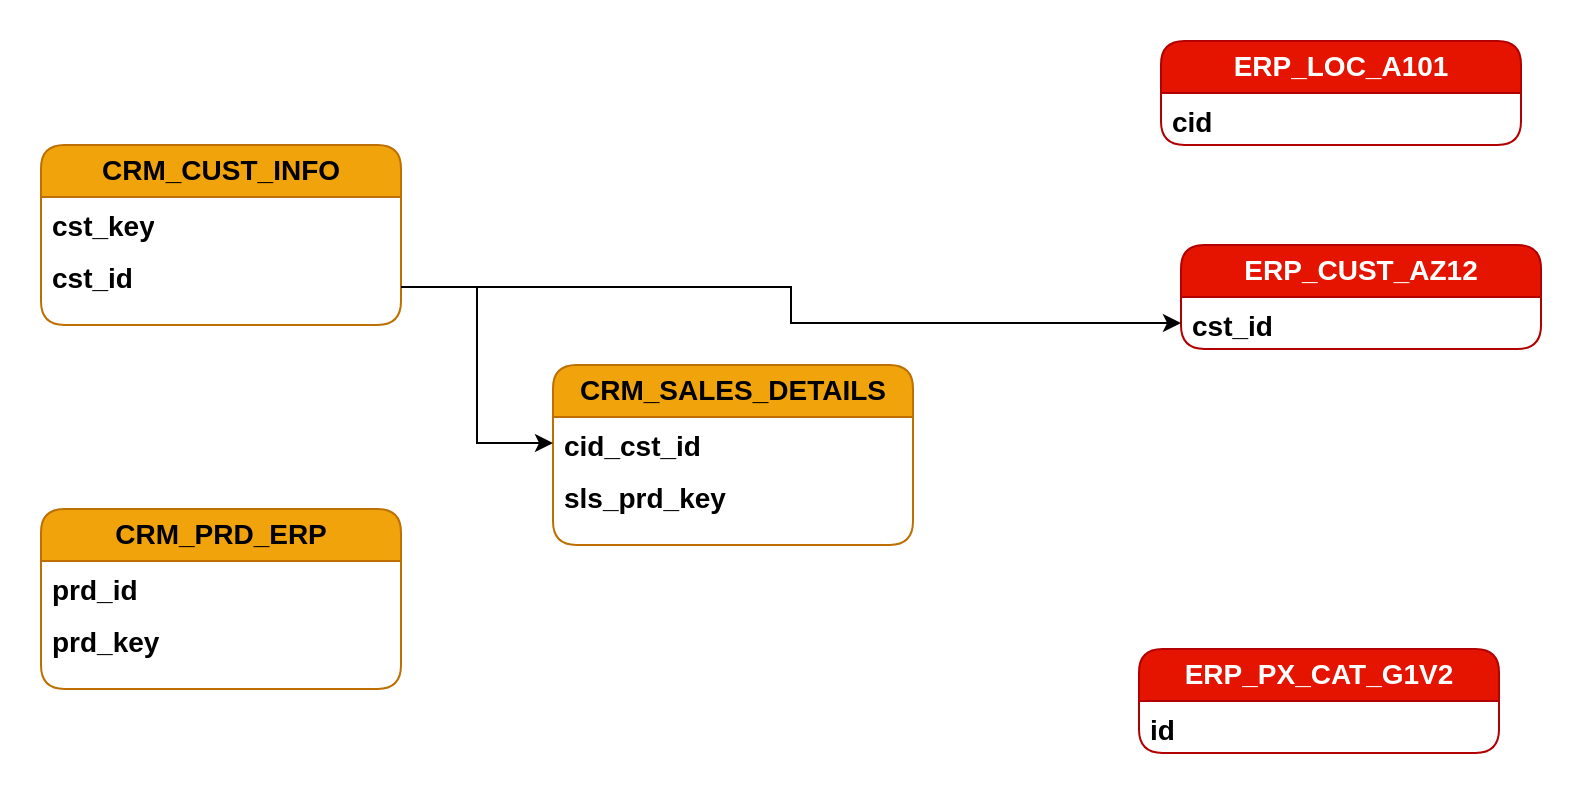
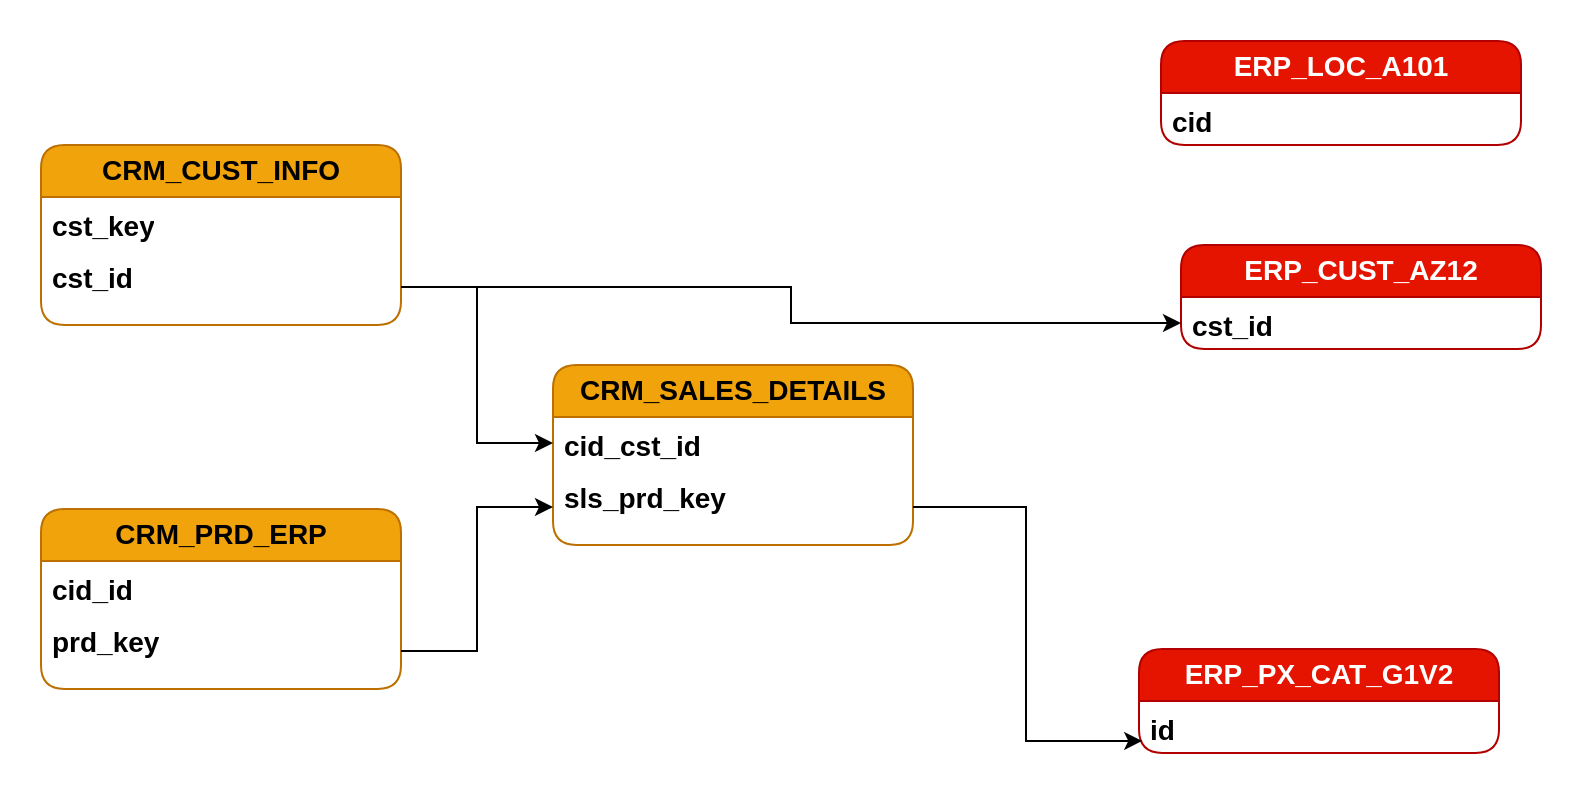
edge "prd_key" -> "sls_prd_key": added
node "prd_id": label "prd_id" -> "cid_id"
edge "sls_prd_key" -> "id": added
